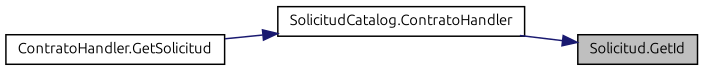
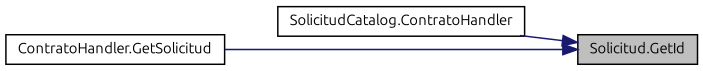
edge "ContratoHandler.GetSolicitud" -> "SolicitudCatalog.ContratoHandler": now "ContratoHandler.GetSolicitud" -> "Solicitud.GetId"
